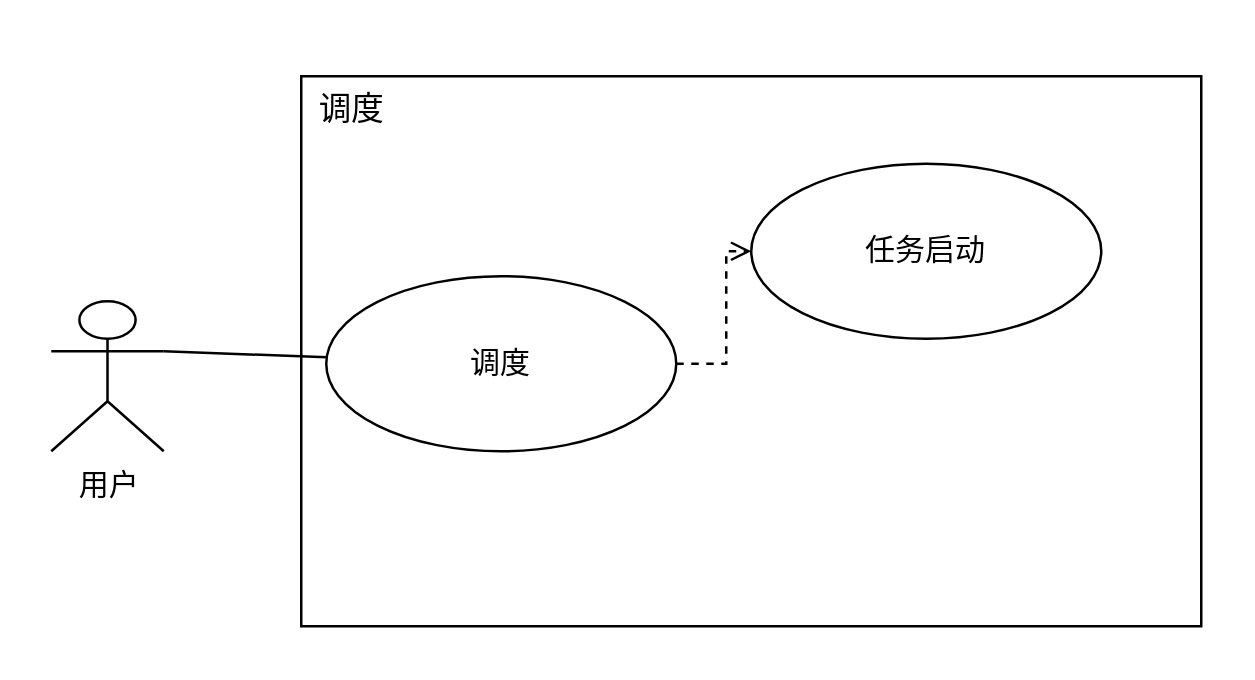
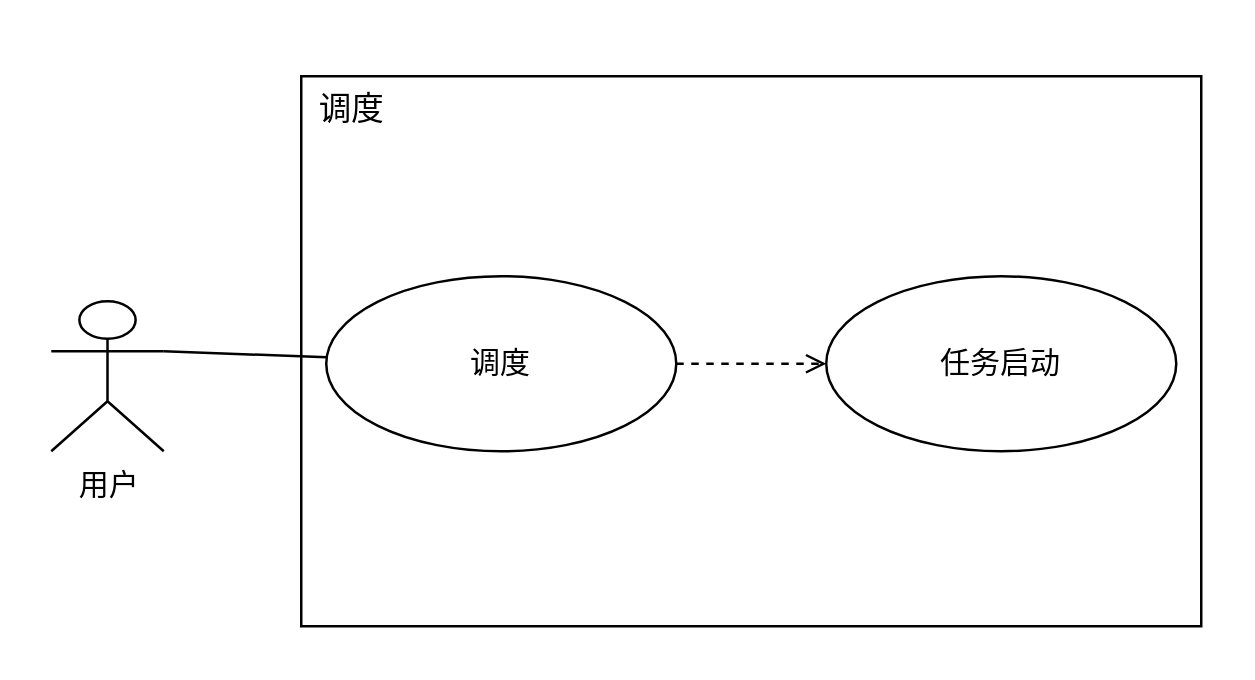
node "任务启动": moved (926, 251) -> (1001, 364)
